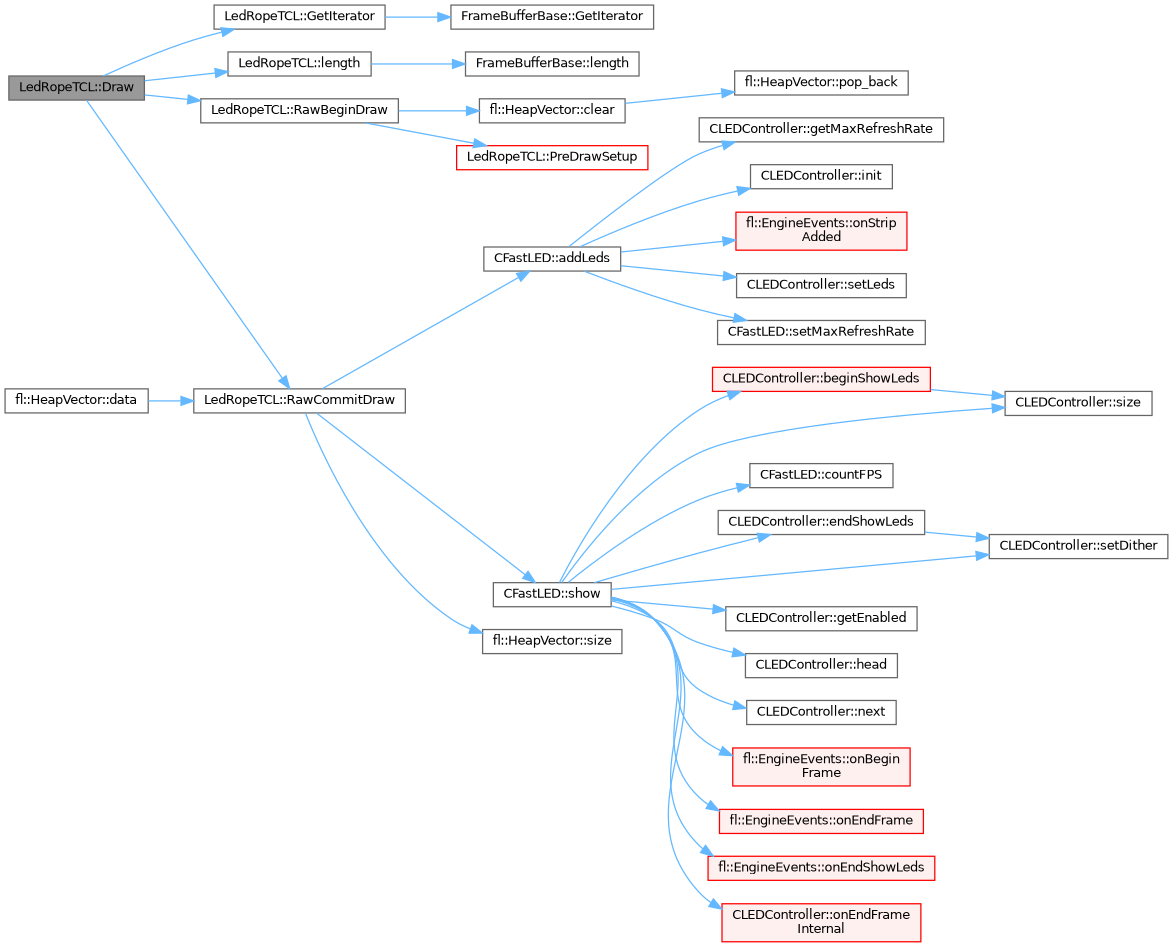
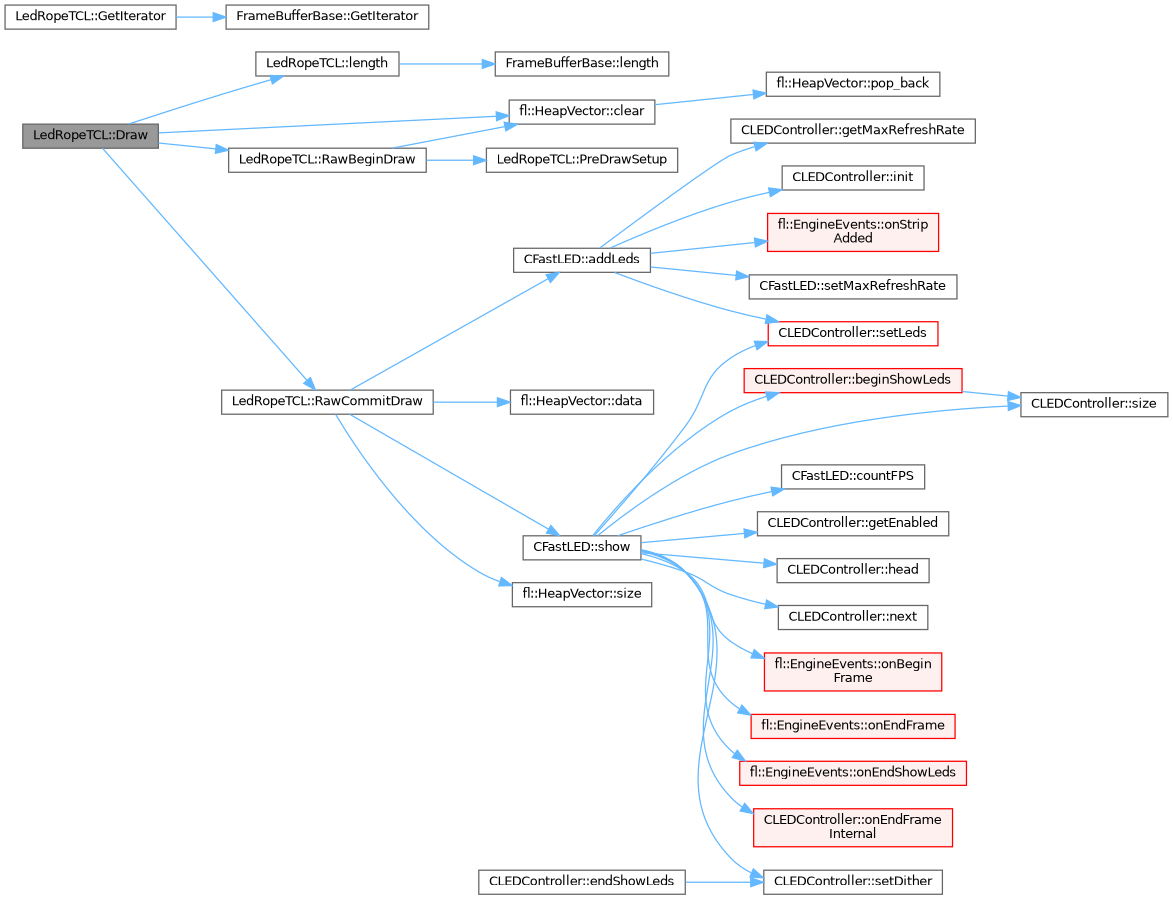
edge "LedRopeTCL::Draw" -> "LedRopeTCL::GetIterator": now "LedRopeTCL::Draw" -> "fl::HeapVector::clear"
node "LedRopeTCL::PreDrawSetup": color red -> grey40
node "CLEDController::setLeds": color grey40 -> red
edge "fl::HeapVector::data" -> "LedRopeTCL::RawCommitDraw": reversed
edge "CFastLED::show" -> "CLEDController::endShowLeds": now "CFastLED::show" -> "CLEDController::setLeds"
